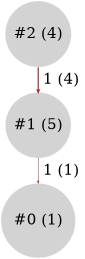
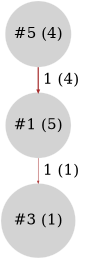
node "#2 (4)": label "#2 (4)" -> "#5 (4)"
node "#0 (1)": label "#0 (1)" -> "#3 (1)"
